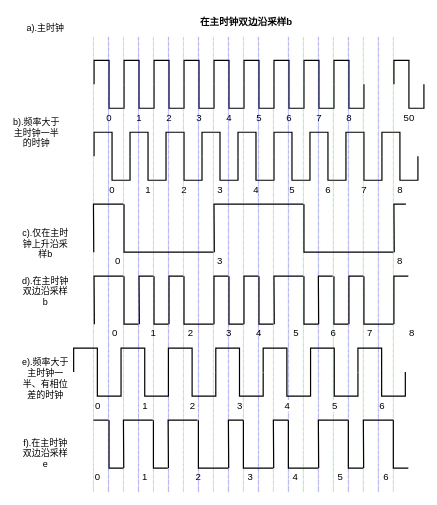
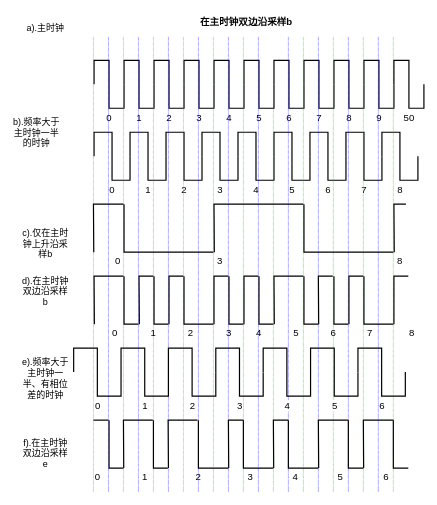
node "9": added
